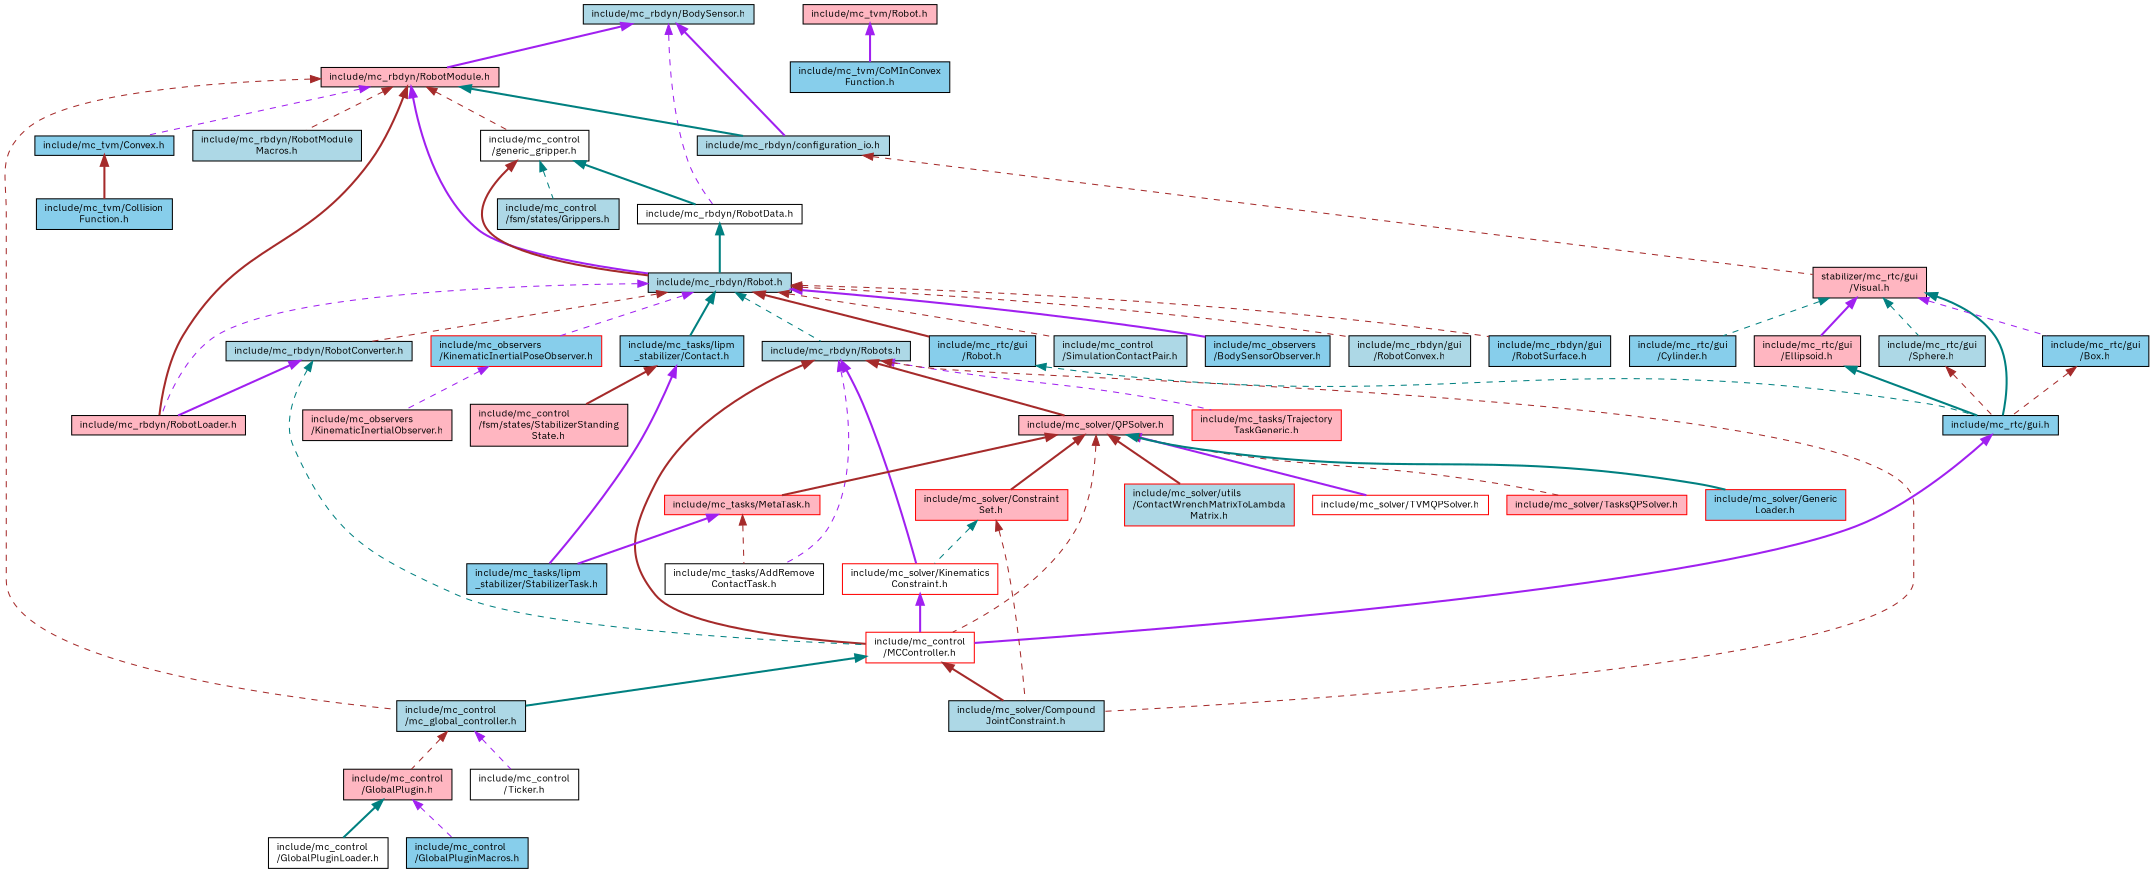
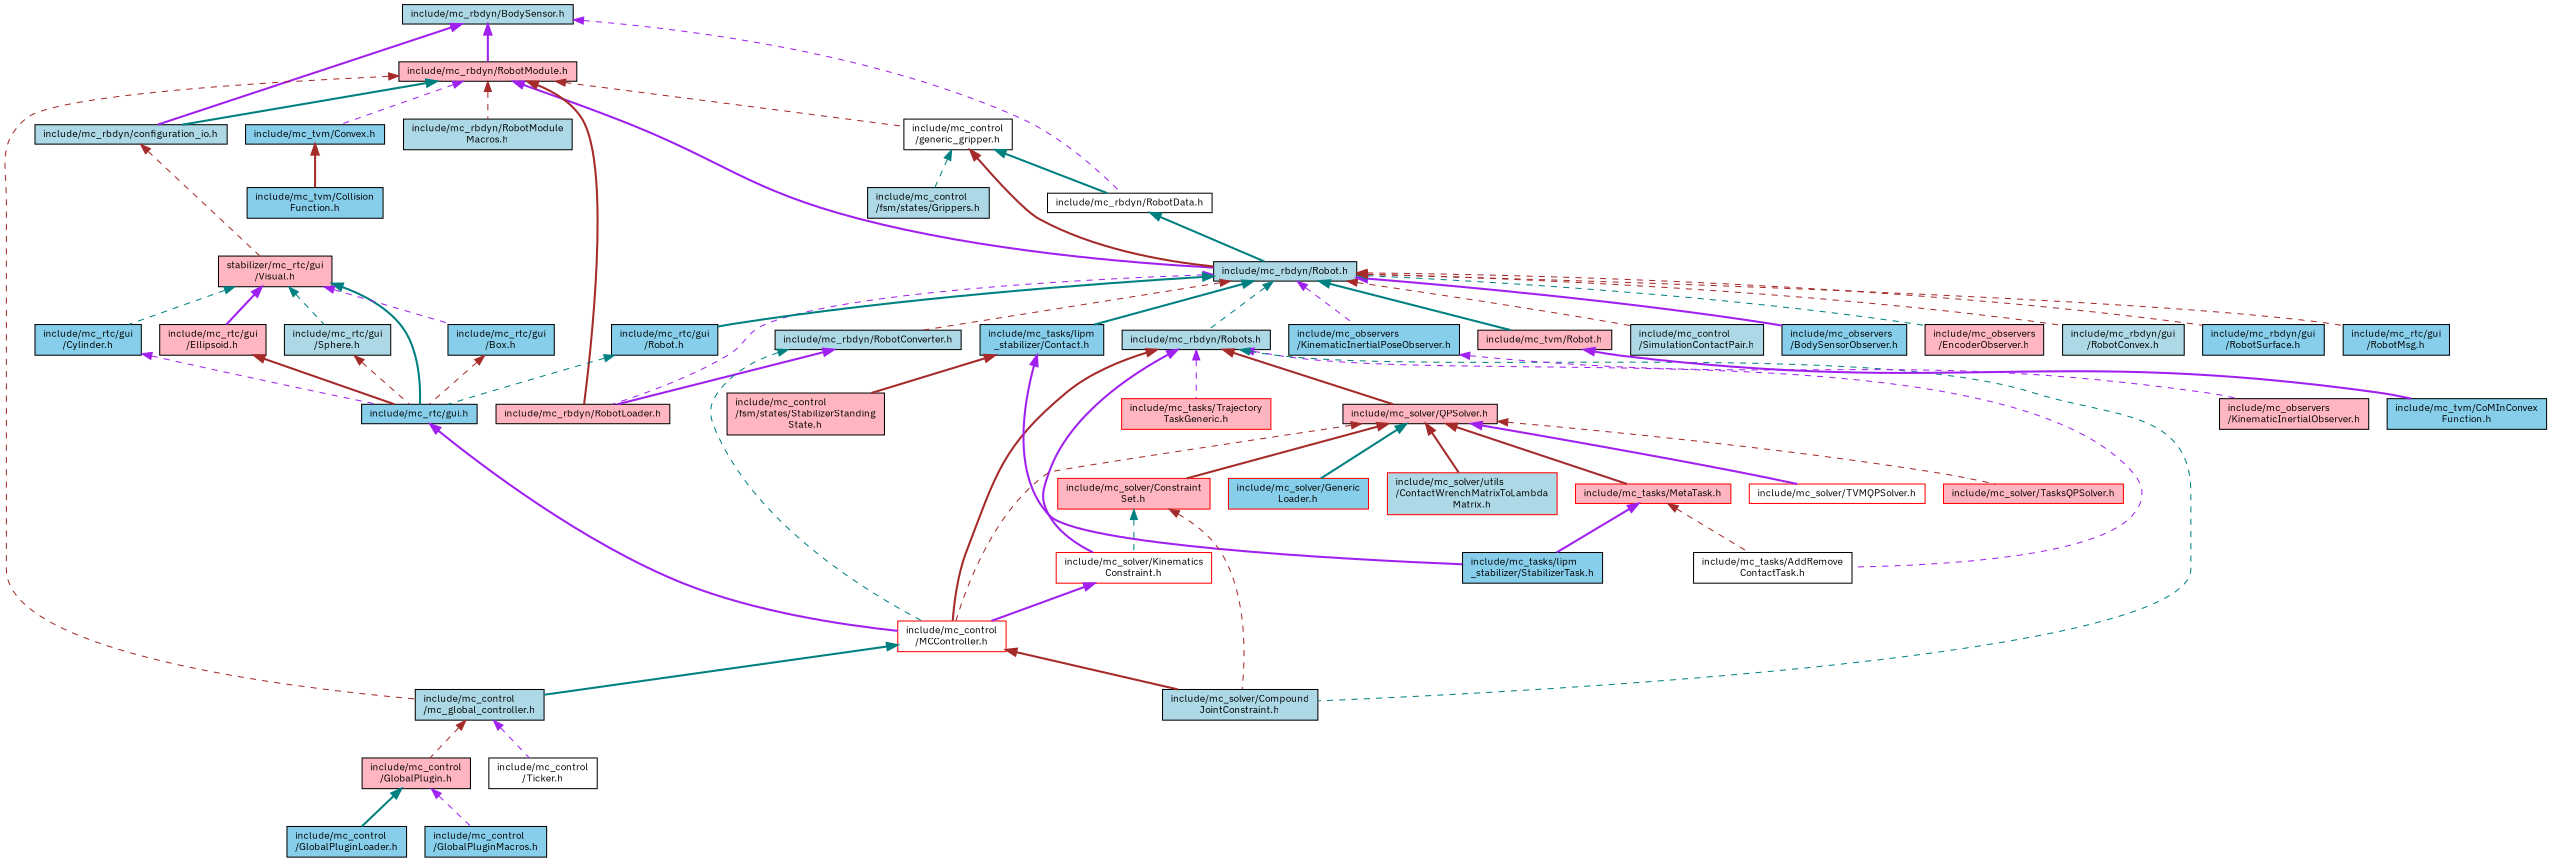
edge "include/mc_tvm/Robot.h" -> "include/mc_rbdyn/Robot.h": added
edge "include/mc_rtc/gui /Robot.h" -> "include/mc_rbdyn/Robot.h": color brown -> teal
node "include/mc_observers /EncoderObserver.h": added
node "include/mc_rtc/gui /RobotMsg.h": added
node "include/mc_observers /KinematicInertialPoseObserver.h": color red -> black
edge "include/mc_rtc/gui.h" -> "include/mc_rtc/gui /Cylinder.h": added
edge "include/mc_rtc/gui.h" -> "include/mc_rtc/gui /Ellipsoid.h": color teal -> brown
edge "include/mc_solver/Compound JointConstraint.h" -> "include/mc_rbdyn/Robots.h": color brown -> teal
node "include/mc_control /GlobalPluginLoader.h": fillcolor white -> skyblue
